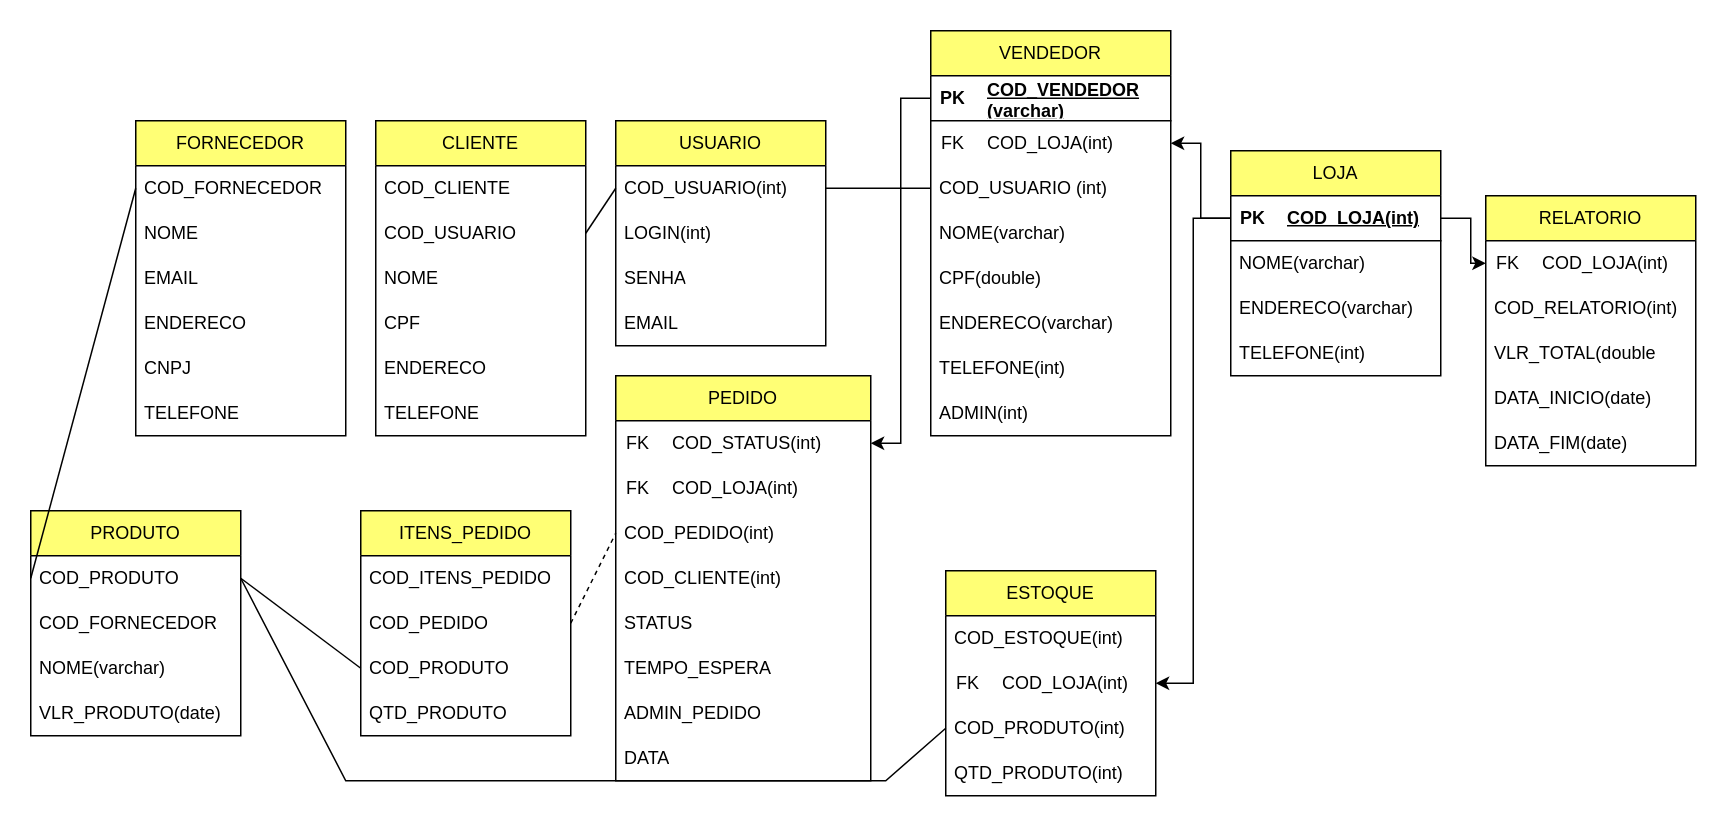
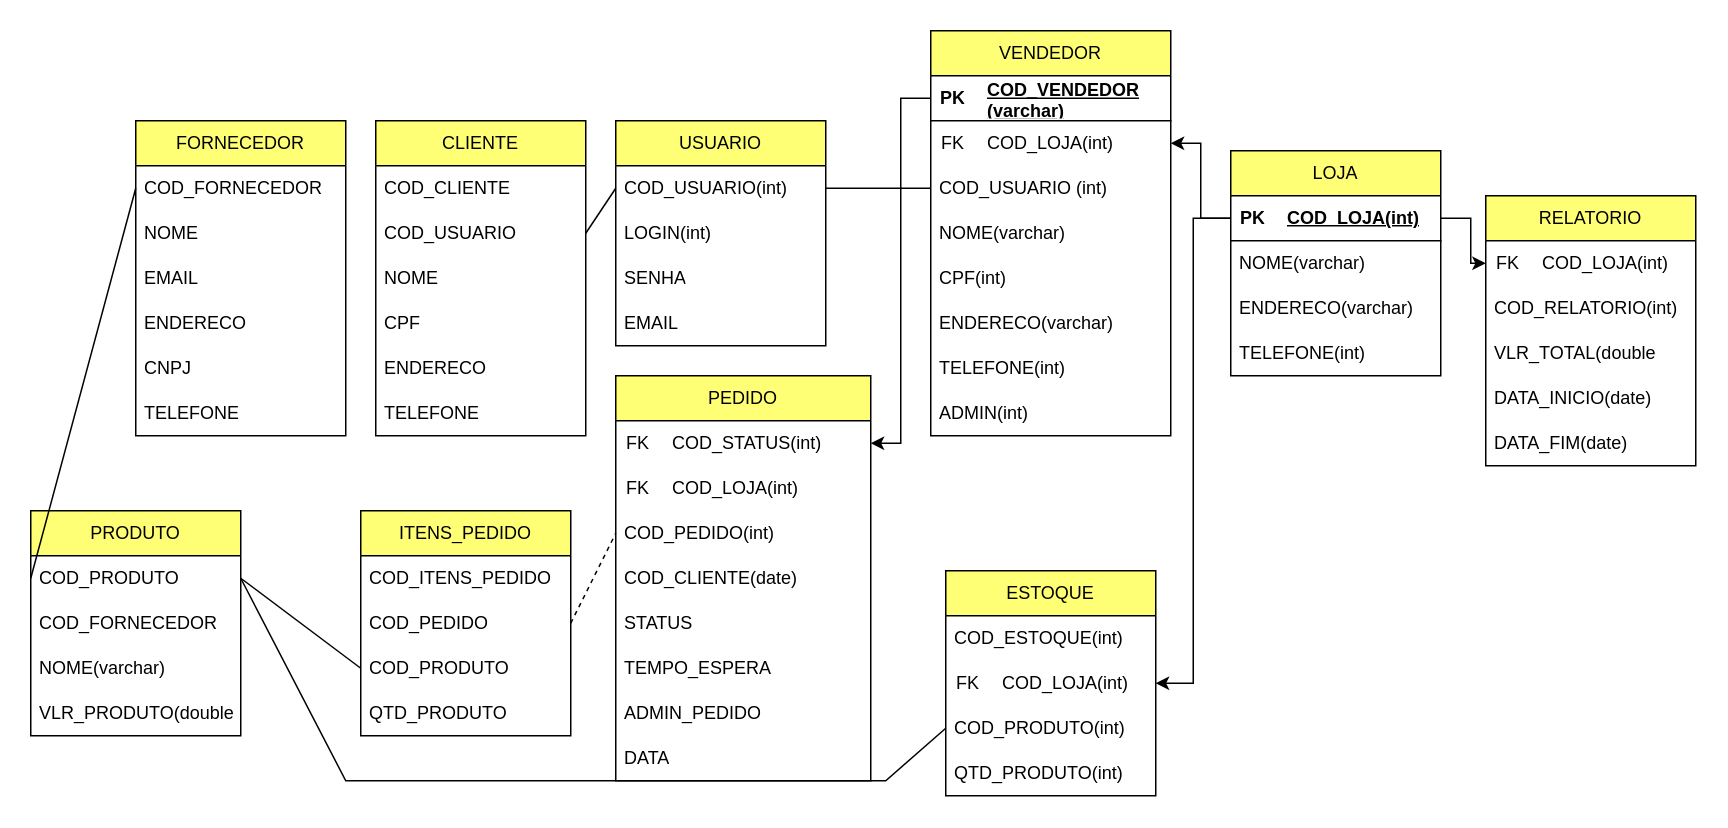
node "CPF(double)": label "CPF(double)" -> "CPF(int)"
node "COD_CLIENTE(int)": label "COD_CLIENTE(int)" -> "COD_CLIENTE(date)"
node "VLR_PRODUTO(date)": label "VLR_PRODUTO(date)" -> "VLR_PRODUTO(double)"
